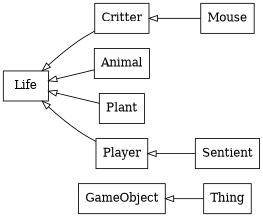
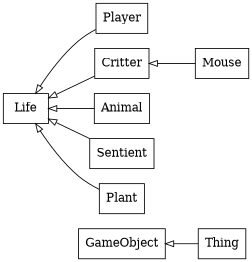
edge "Sentient" -> "Player": now "Sentient" -> "Life"
